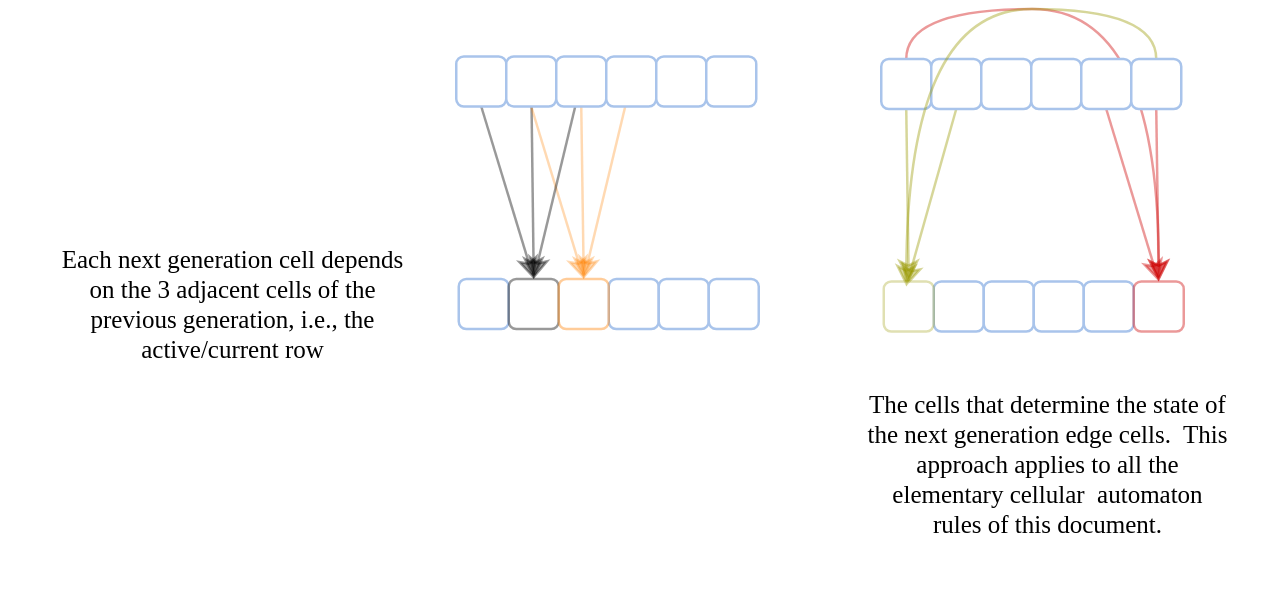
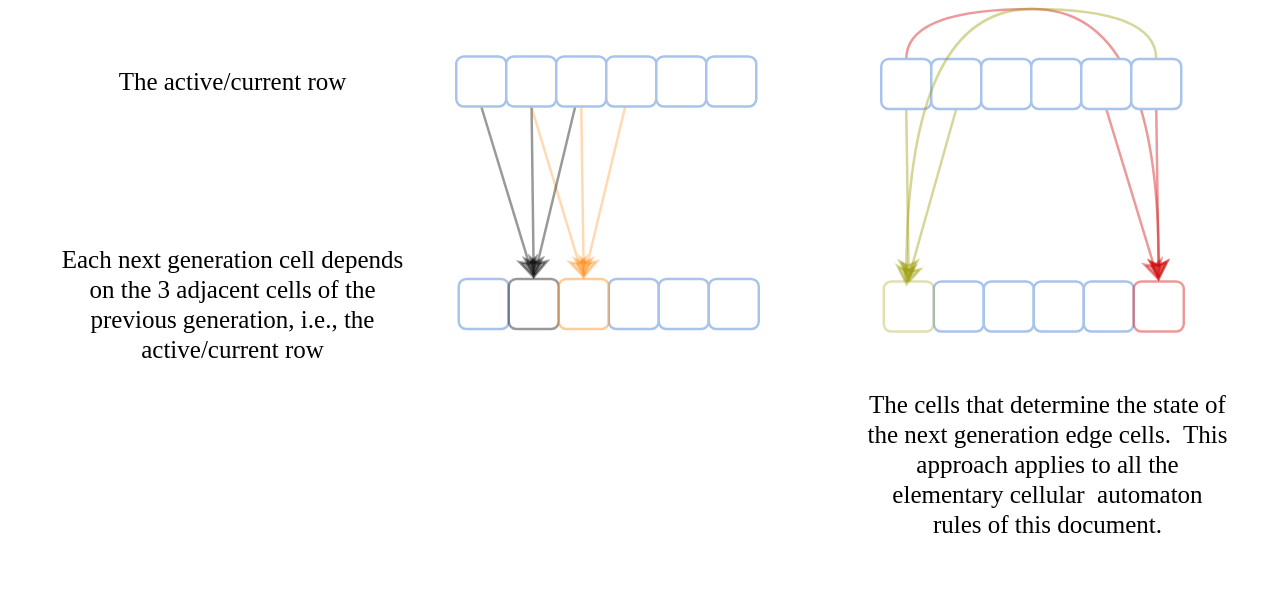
node "The active/current row": added
